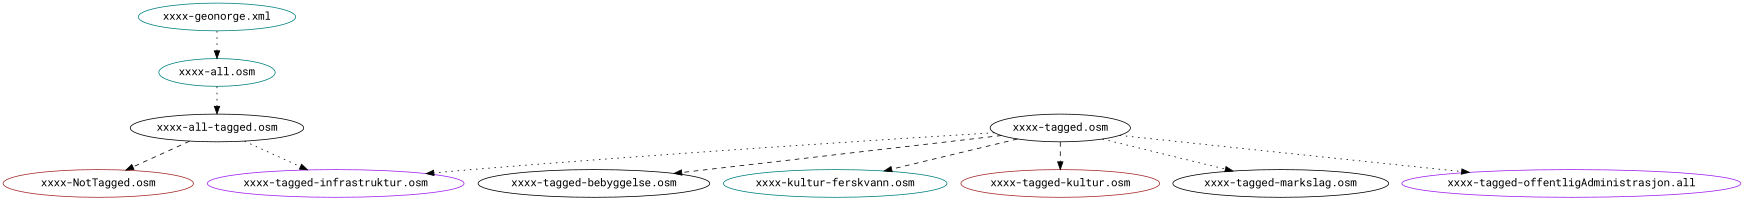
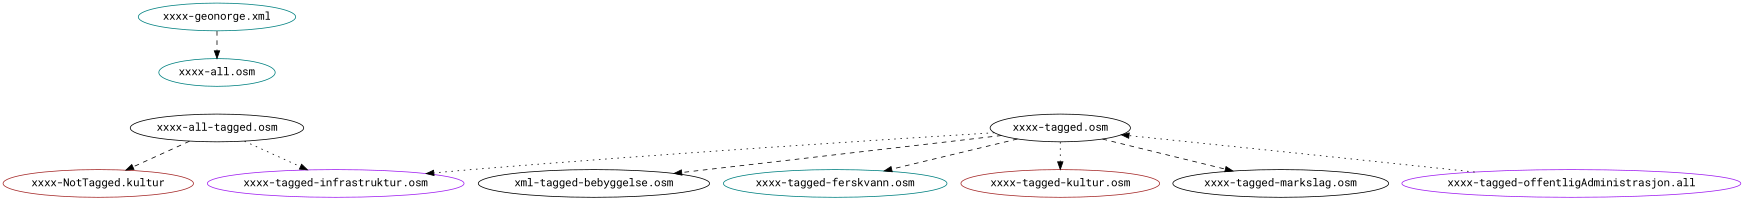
edge "xxxx-geonorge.xml" -> "xxxx-all.osm": style dotted -> dashed
edge "xxxx-all.osm" -> "xxxx-all-tagged.osm": removed
edge "xxxx-tagged.osm" -> "xxxx-tagged-kultur.osm": style dashed -> dotted
edge "xxxx-tagged.osm" -> "xxxx-tagged-markslag.osm": style dotted -> dashed
edge "xxxx-tagged.osm" -> "xxxx-tagged-offentligAdministrasjon.all": reversed
node "xxxx-NotTagged.osm": label "xxxx-NotTagged.osm" -> "xxxx-NotTagged.kultur"
node "xxxx-tagged-bebyggelse.osm": label "xxxx-tagged-bebyggelse.osm" -> "xml-tagged-bebyggelse.osm"
node "xxxx-kultur-ferskvann.osm": label "xxxx-kultur-ferskvann.osm" -> "xxxx-tagged-ferskvann.osm"
